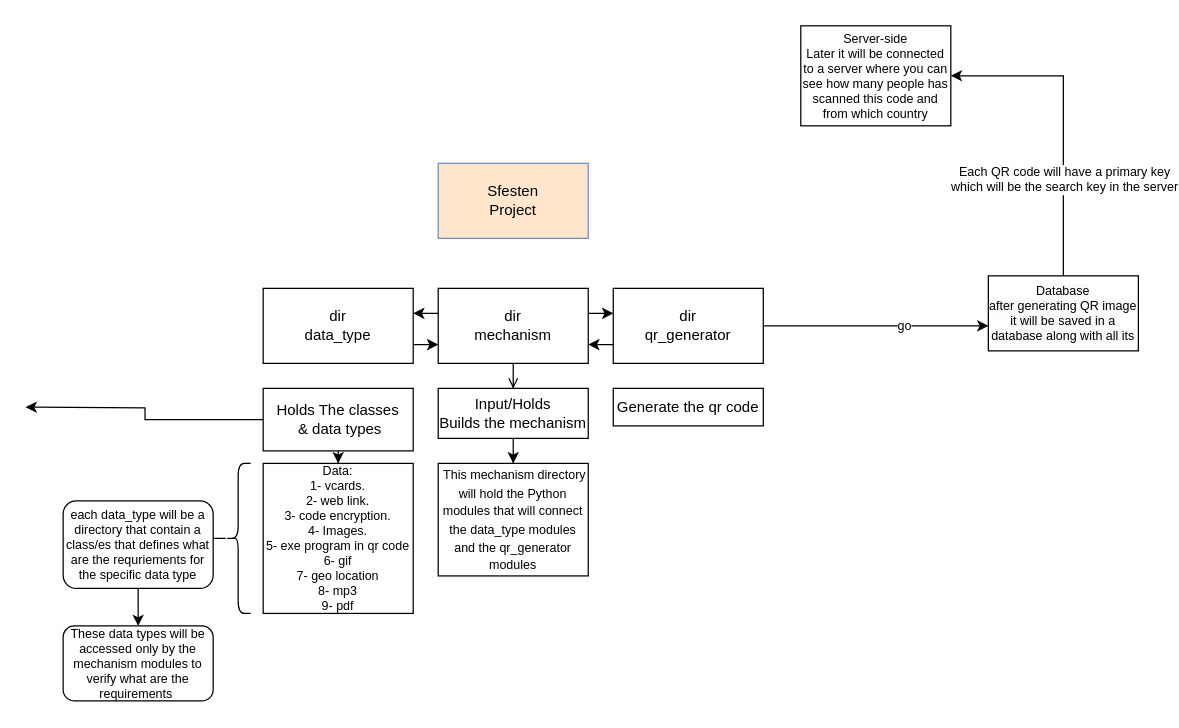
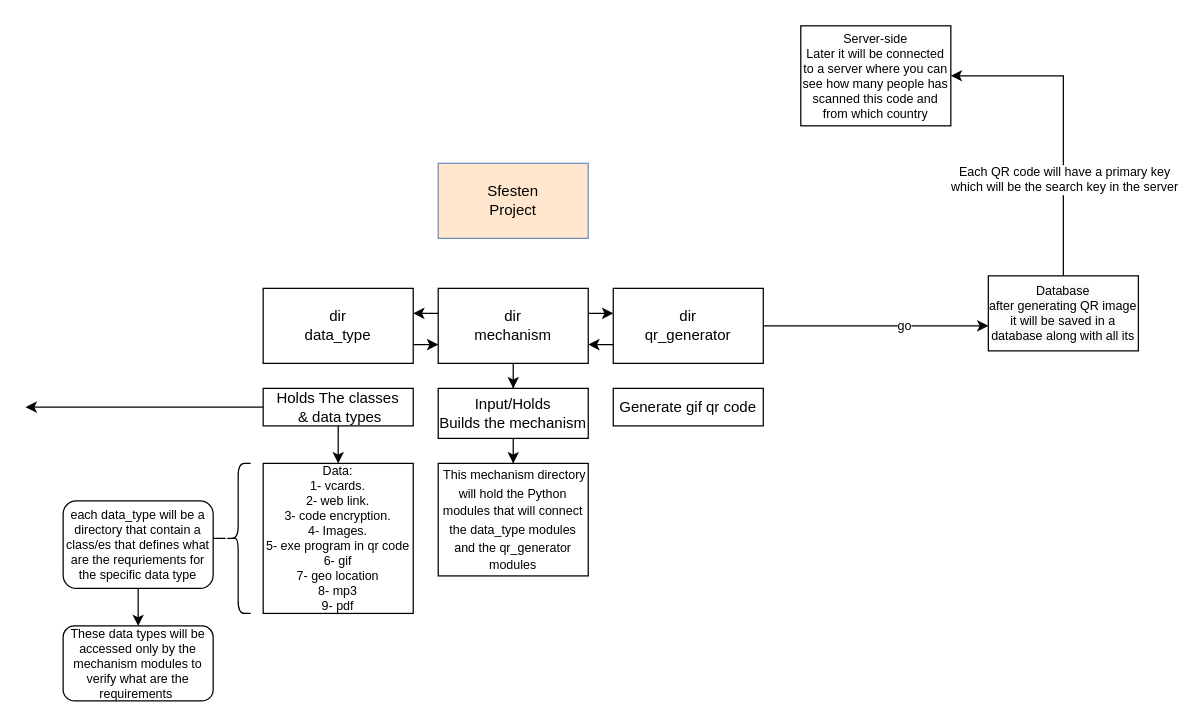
edge "dir mechanism" -> "Input/Holds Builds the mechanism": arrowhead open -> classic
node "Generate the qr code": label "Generate the qr code" -> "Generate gif qr code"
node "Holds The classes & data types": size 150x63 -> 150x38
